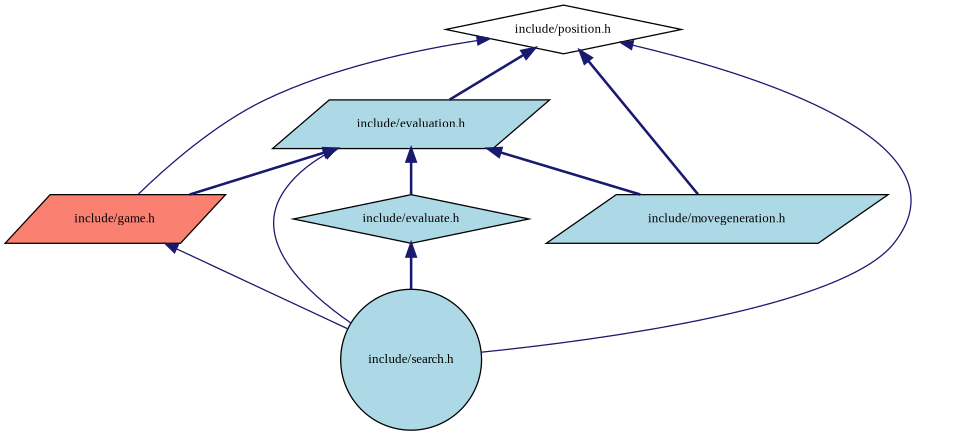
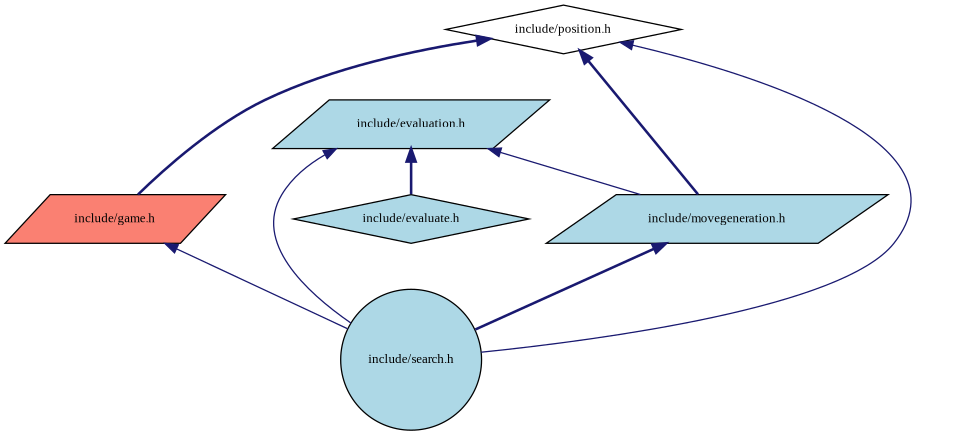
edge "include/evaluation.h" -> "include/position.h": removed
edge "include/game.h" -> "include/position.h": style solid -> bold
edge "include/movegeneration.h" -> "include/evaluation.h": style bold -> solid
edge "include/game.h" -> "include/evaluation.h": removed
edge "include/search.h" -> "include/evaluate.h": now "include/search.h" -> "include/movegeneration.h"
